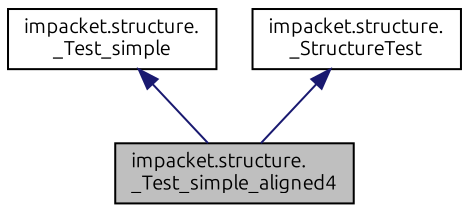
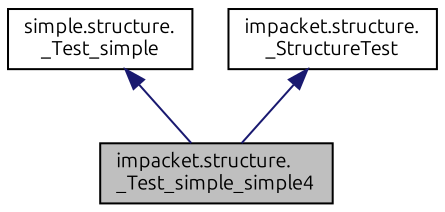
node "impacket.structure. _Test_simple": label "impacket.structure. _Test_simple" -> "simple.structure. _Test_simple"
node "impacket.structure. _Test_simple_aligned4": label "impacket.structure. _Test_simple_aligned4" -> "impacket.structure. _Test_simple_simple4"
